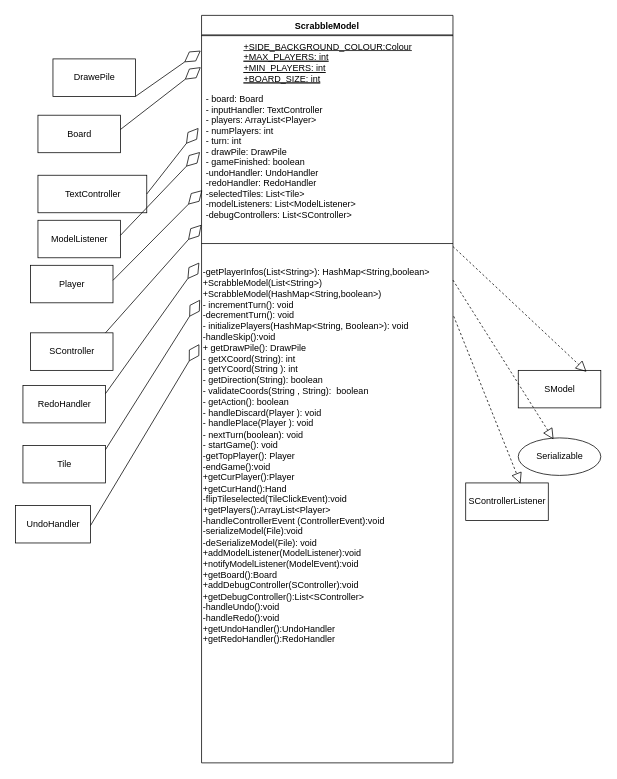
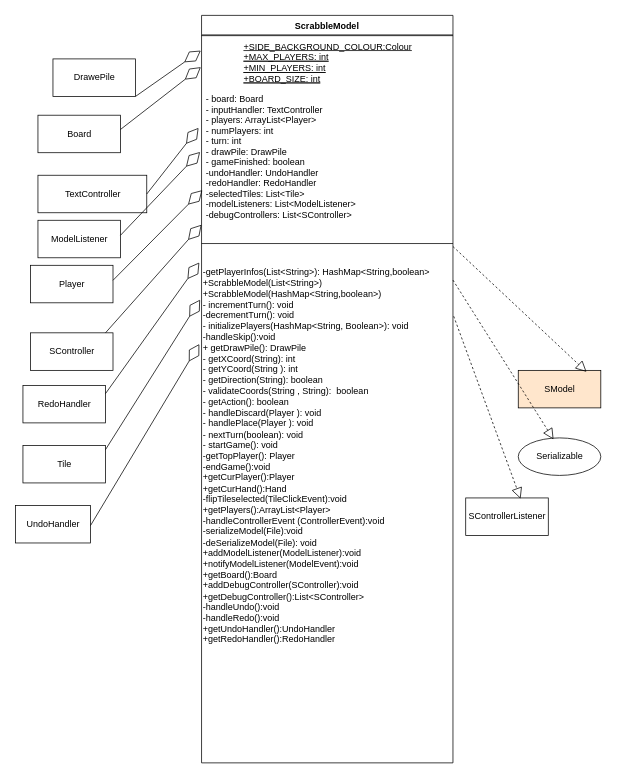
node "SModel": fillcolor #ffffff -> #ffe6cc
node "SControllerListener": moved (507, 501) -> (507, 516)
